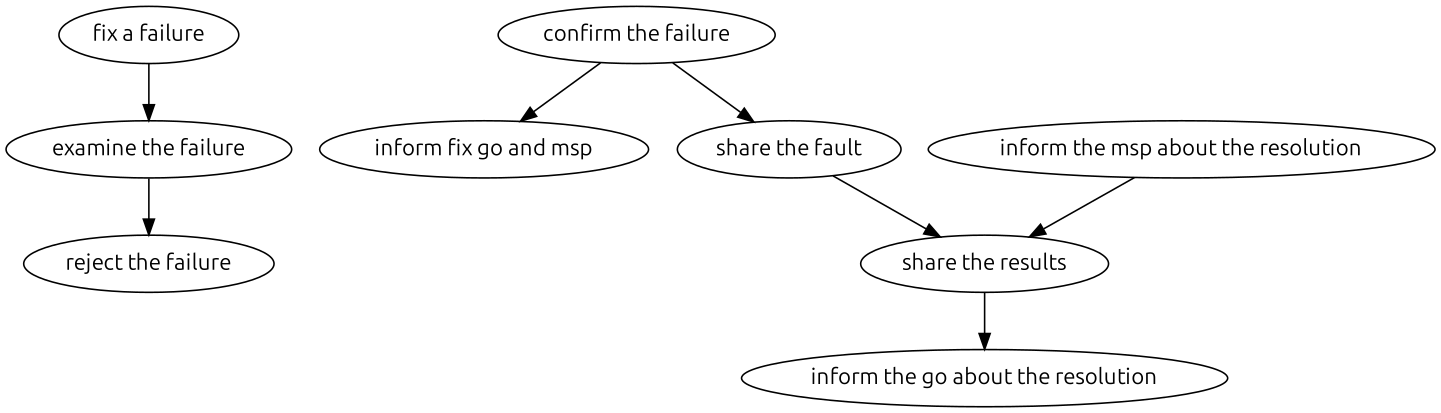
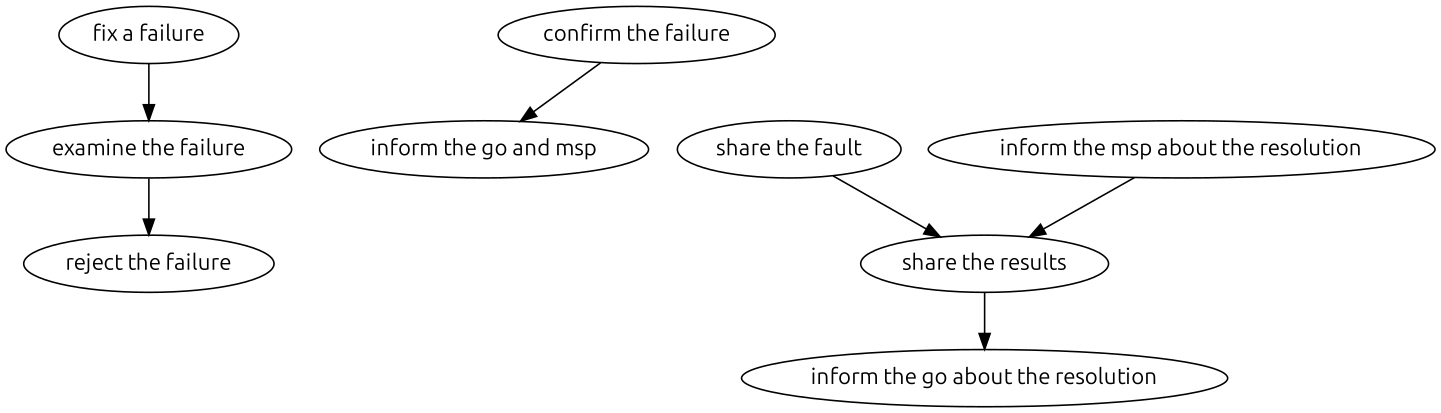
edge "confirm the failure" -> "share the fault": removed
node "inform fix go and msp": label "inform fix go and msp" -> "inform the go and msp"
